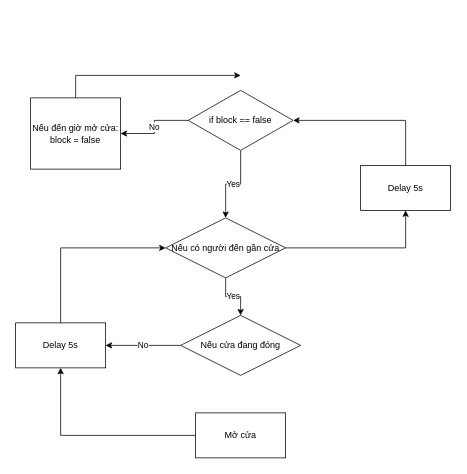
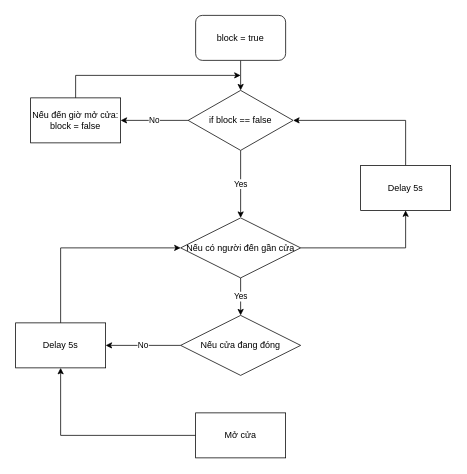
node "block = true": added
edge "block = true" -> "if block == false": added
node "Nếu đến giờ mở cửa: block = false": size 90x71 -> 90x45
node "Nếu có người đến gần cửa": moved (225, 248) -> (240, 248)
